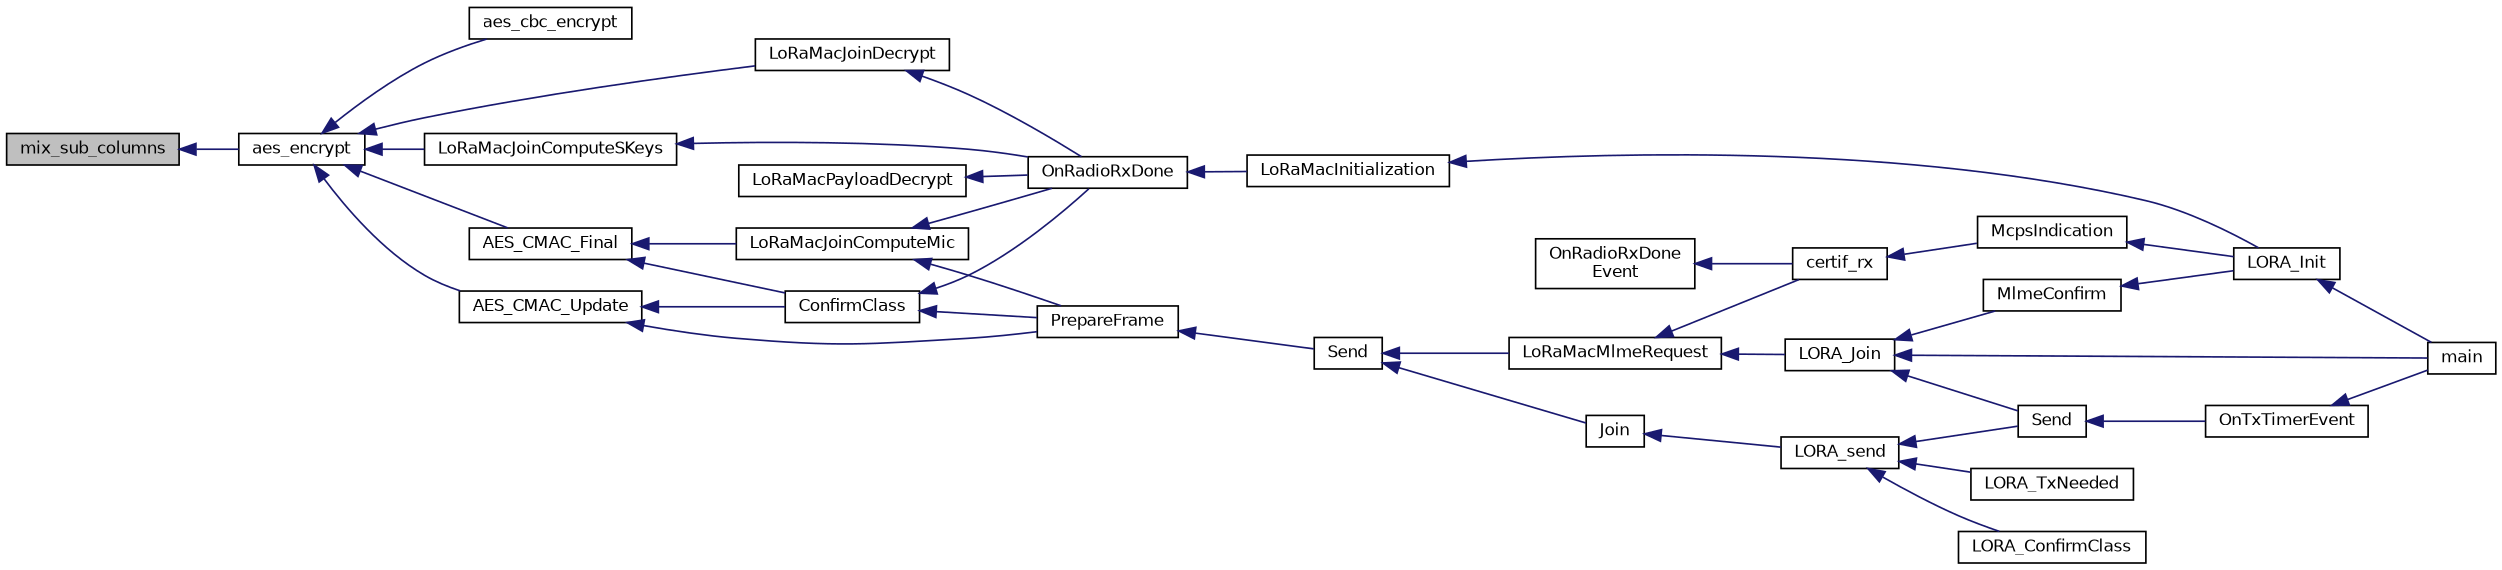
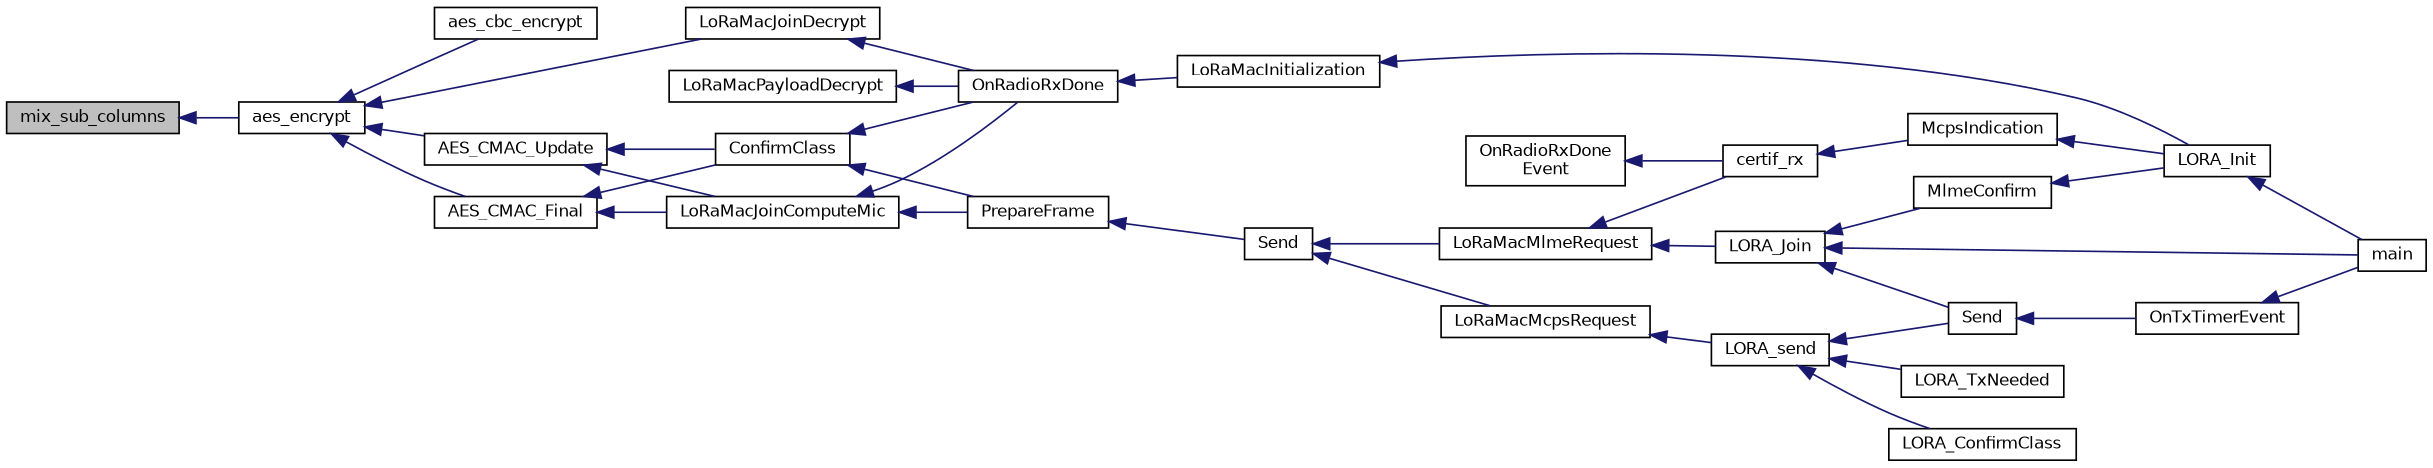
node "LoRaMacJoinComputeSKeys": removed
edge "PrepareFrame" -> "AES_CMAC_Update": now "LoRaMacJoinComputeMic" -> "AES_CMAC_Update"
node "Join": label "Join" -> "LoRaMacMcpsRequest"
